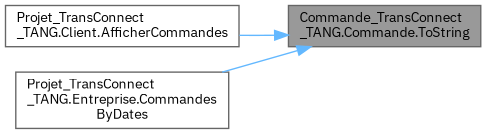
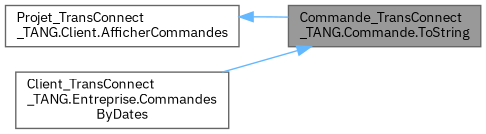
edge "Projet_TransConnect _TANG.Client.AfficherCommandes" -> "Commande_TransConnect _TANG.Commande.ToString": reversed
node "Projet_TransConnect _TANG.Entreprise.Commandes ByDates": label "Projet_TransConnect _TANG.Entreprise.Commandes ByDates" -> "Client_TransConnect _TANG.Entreprise.Commandes ByDates"
